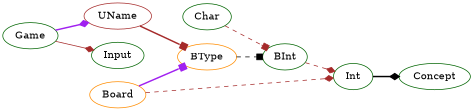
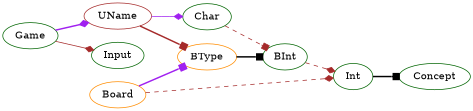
edge "UName" -> "Char": added
edge "BType" -> "BInt": style dashed -> bold
edge "Int" -> "Concept": arrowhead diamond -> box
